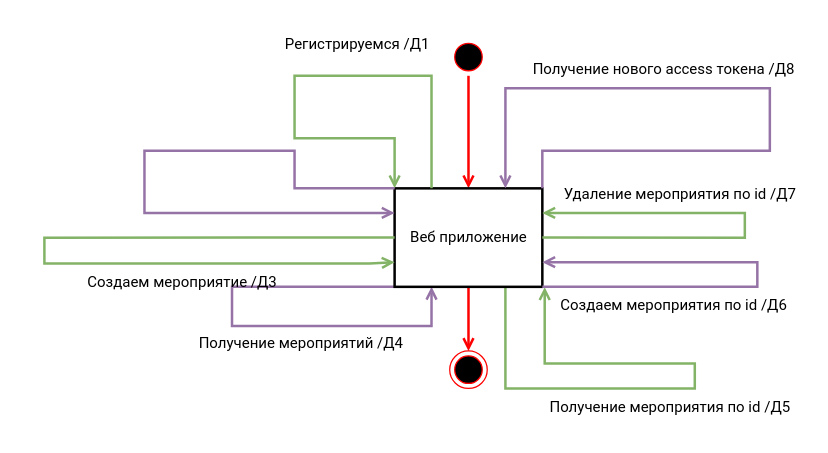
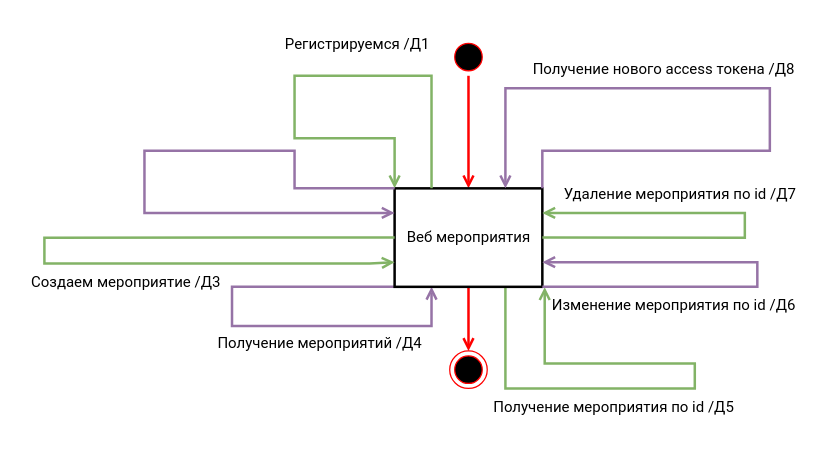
node "Веб приложение": label "Веб приложение" -> "Веб мероприятия"
node "Создаем мероприятие /Д3": moved (182, 282) -> (126, 282)
node "Создаем мероприятия по id /Д6": label "Создаем мероприятия по id /Д6" -> "Изменение мероприятия по id /Д6"
node "Получение мероприятий /Д4": moved (301, 343) -> (319, 343)
node "Получение мероприятия по id /Д5": moved (669, 407) -> (613, 407)
